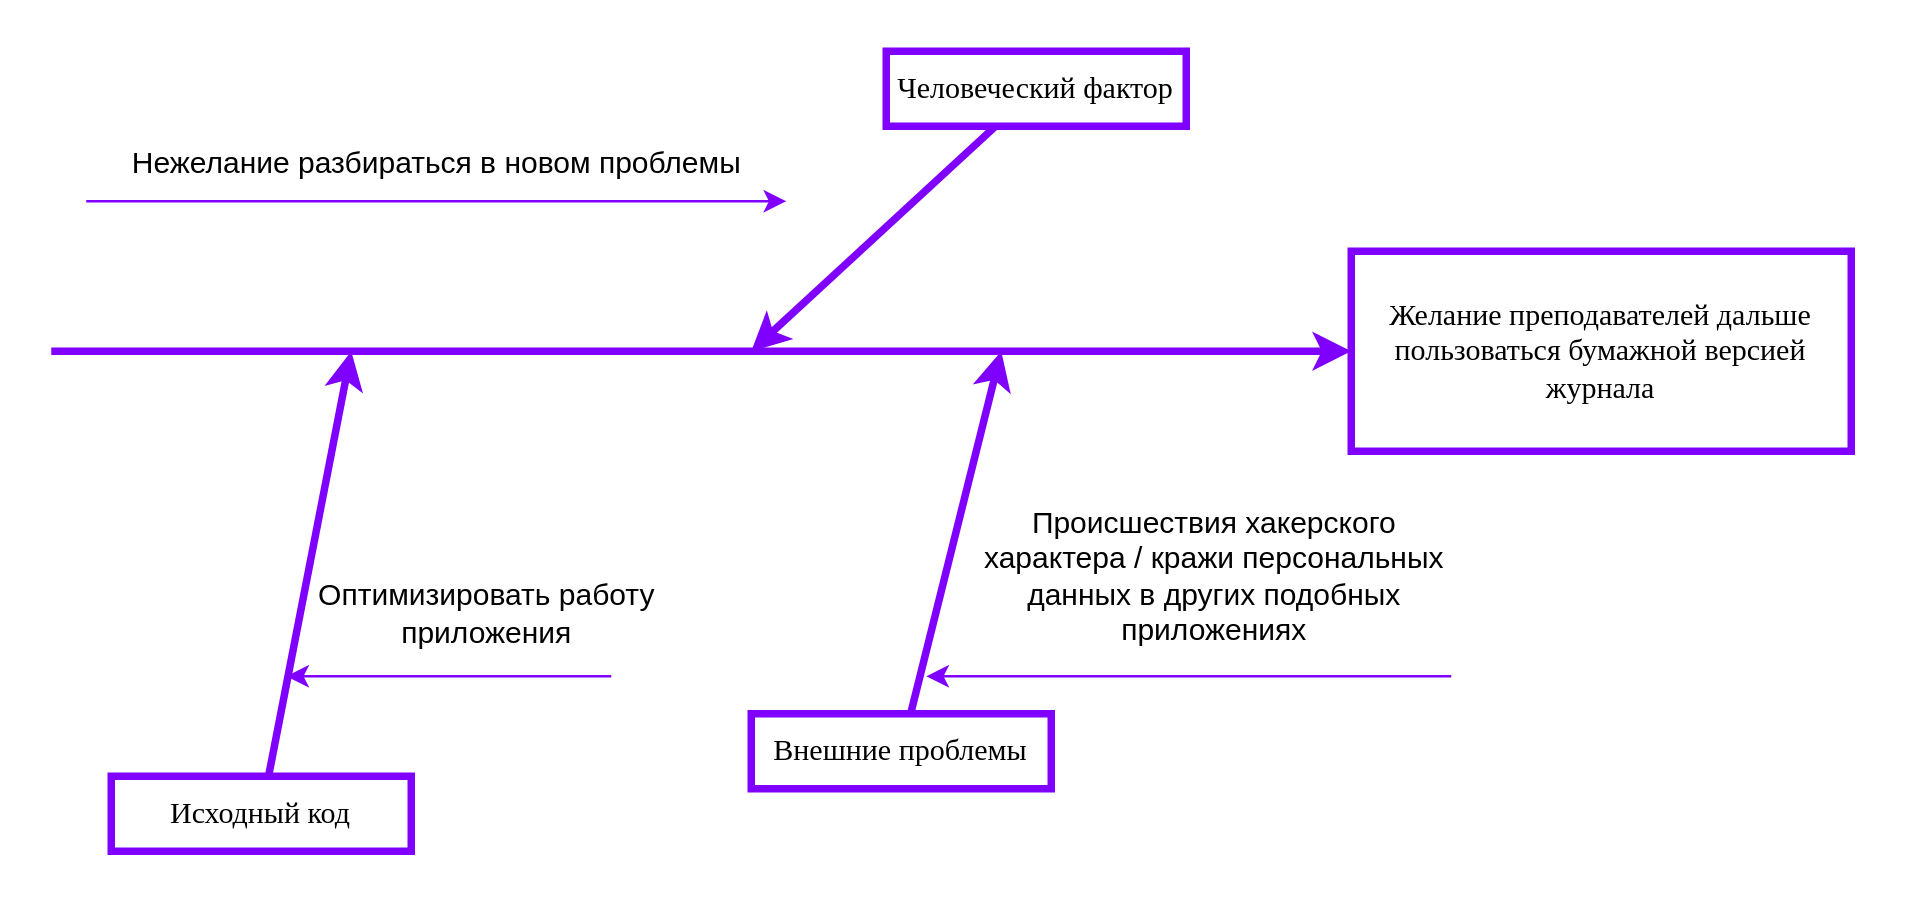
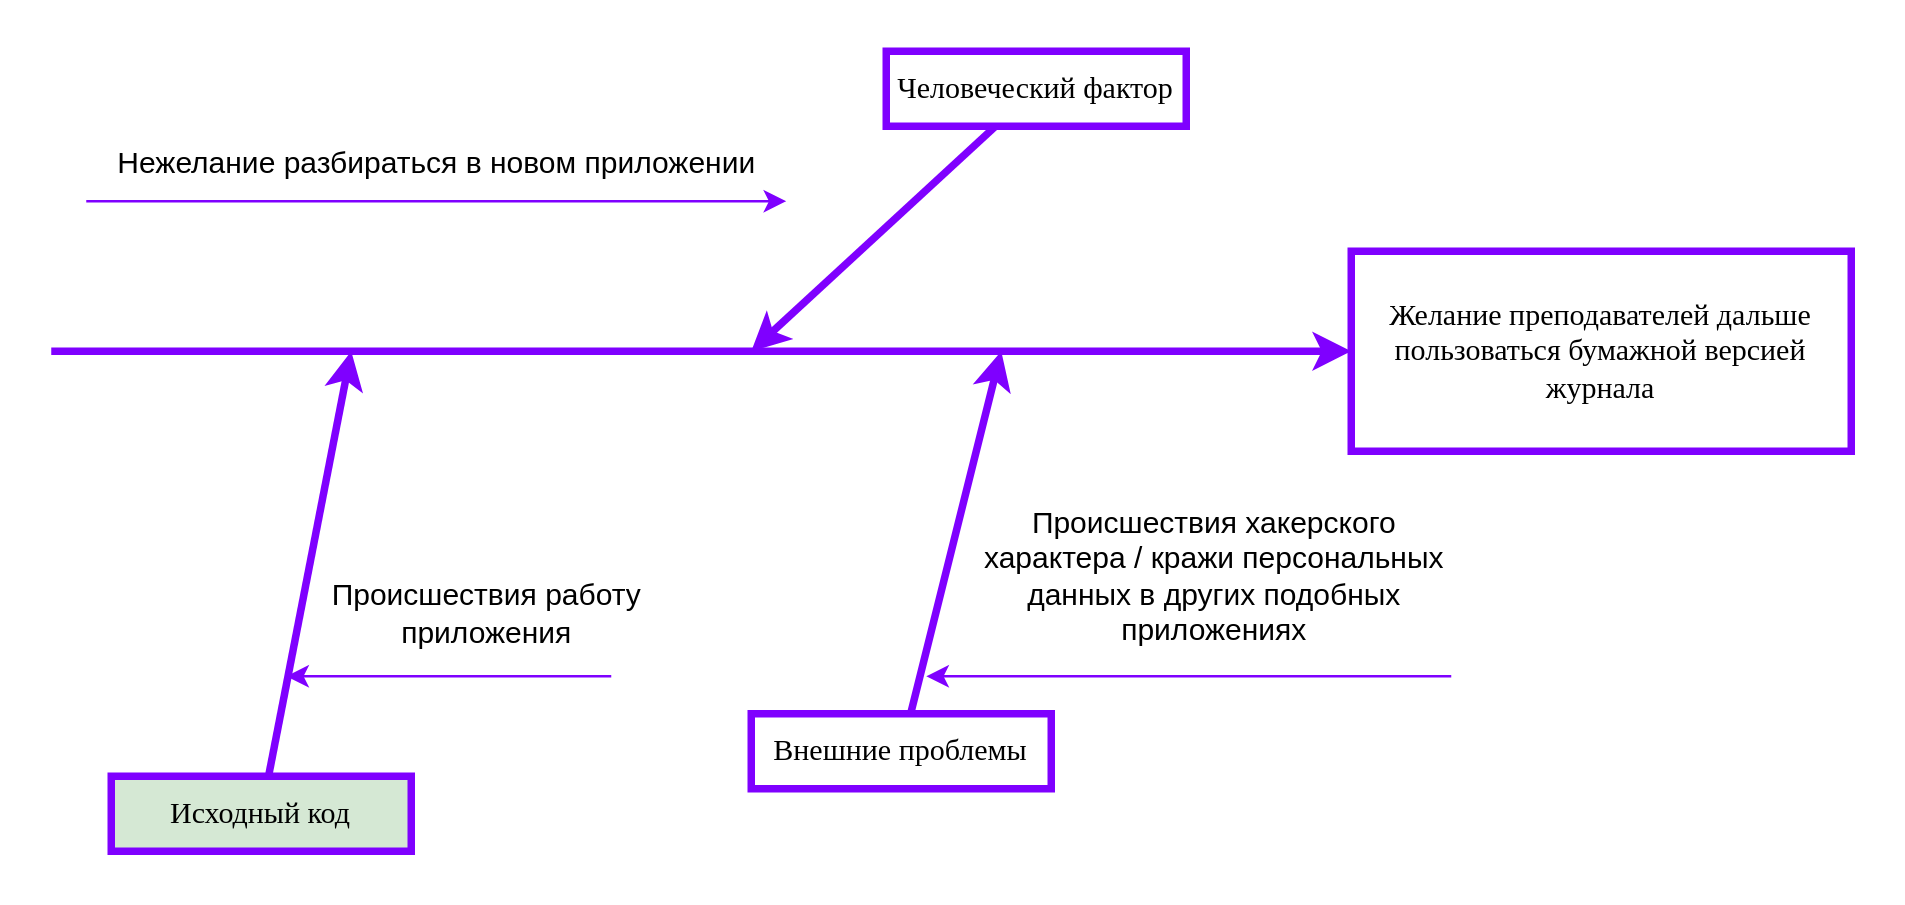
node "Нежелание разбираться в новом проблемы": label "Нежелание разбираться в новом проблемы" -> "Нежелание разбираться в новом приложении"
node "Оптимизировать работу приложения": label "Оптимизировать работу приложения" -> "Происшествия работу приложения"
node "Исходный код": fillcolor #ffffff -> #d5e8d4
